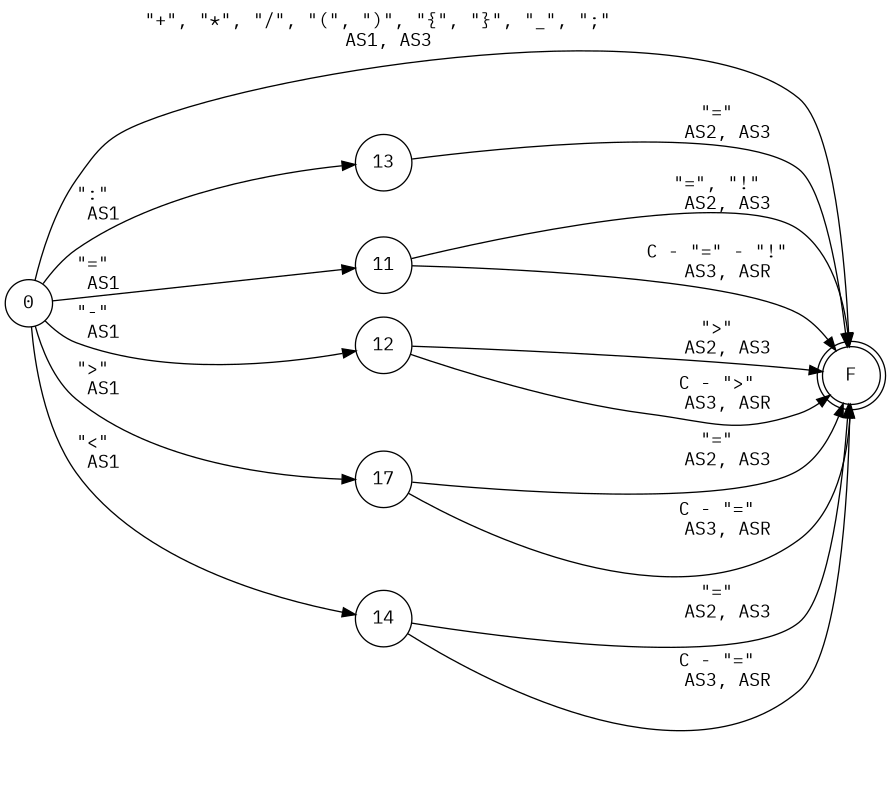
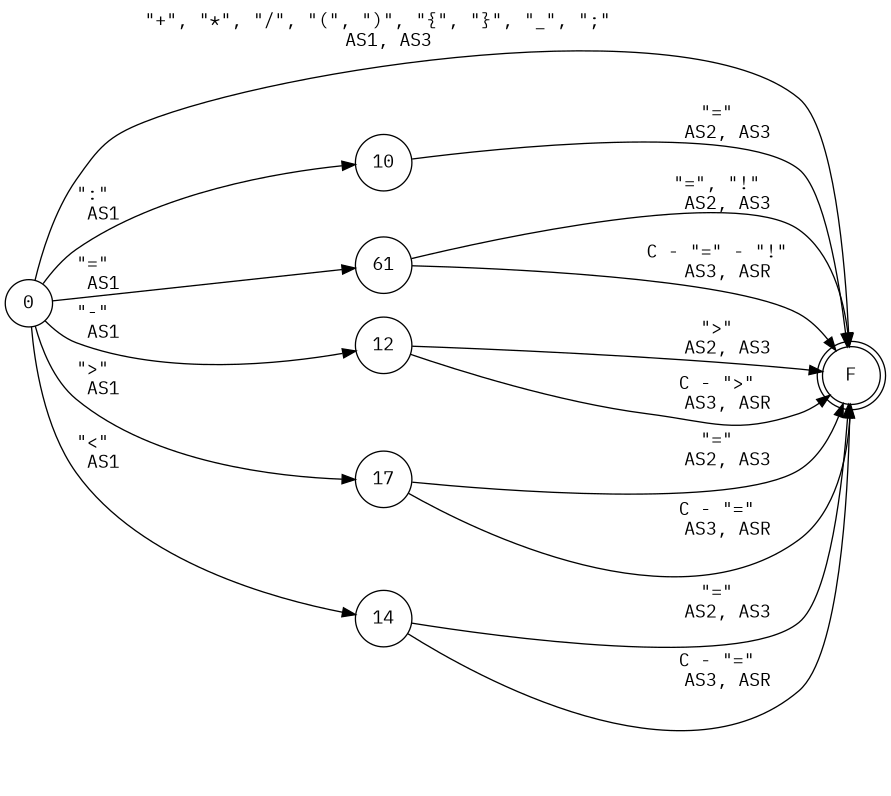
node "13": label "13" -> "10"
node "11": label "11" -> "61"
